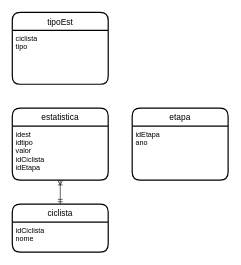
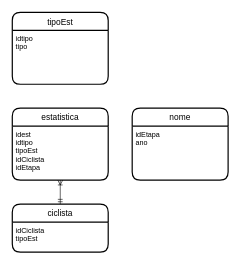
node "ciclista tipo": label "ciclista tipo" -> "idtipo tipo"
node "etapa": label "etapa" -> "nome"
node "idest idtipo valor idCiclista idEtapa": label "idest idtipo valor idCiclista idEtapa" -> "idest idtipo tipoEst idCiclista idEtapa"
node "idCiclista nome": label "idCiclista nome" -> "idCiclista tipoEst"
